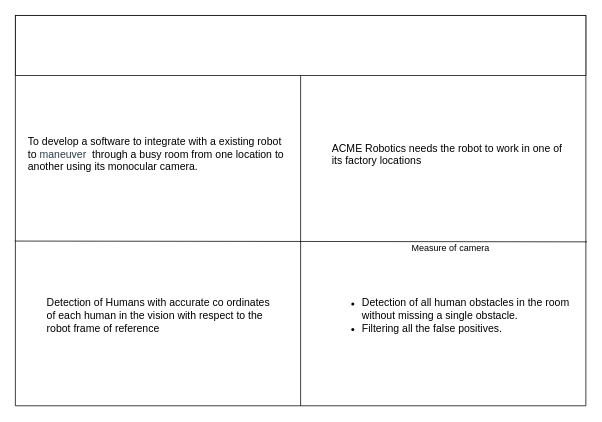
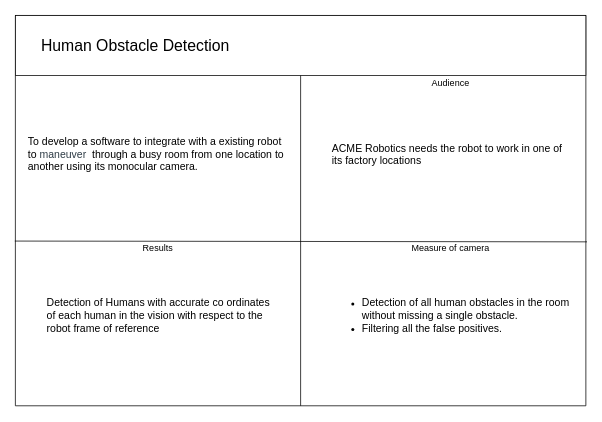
node "Human Obstacle Detection": added
node "Audience": added
node "Results": added
